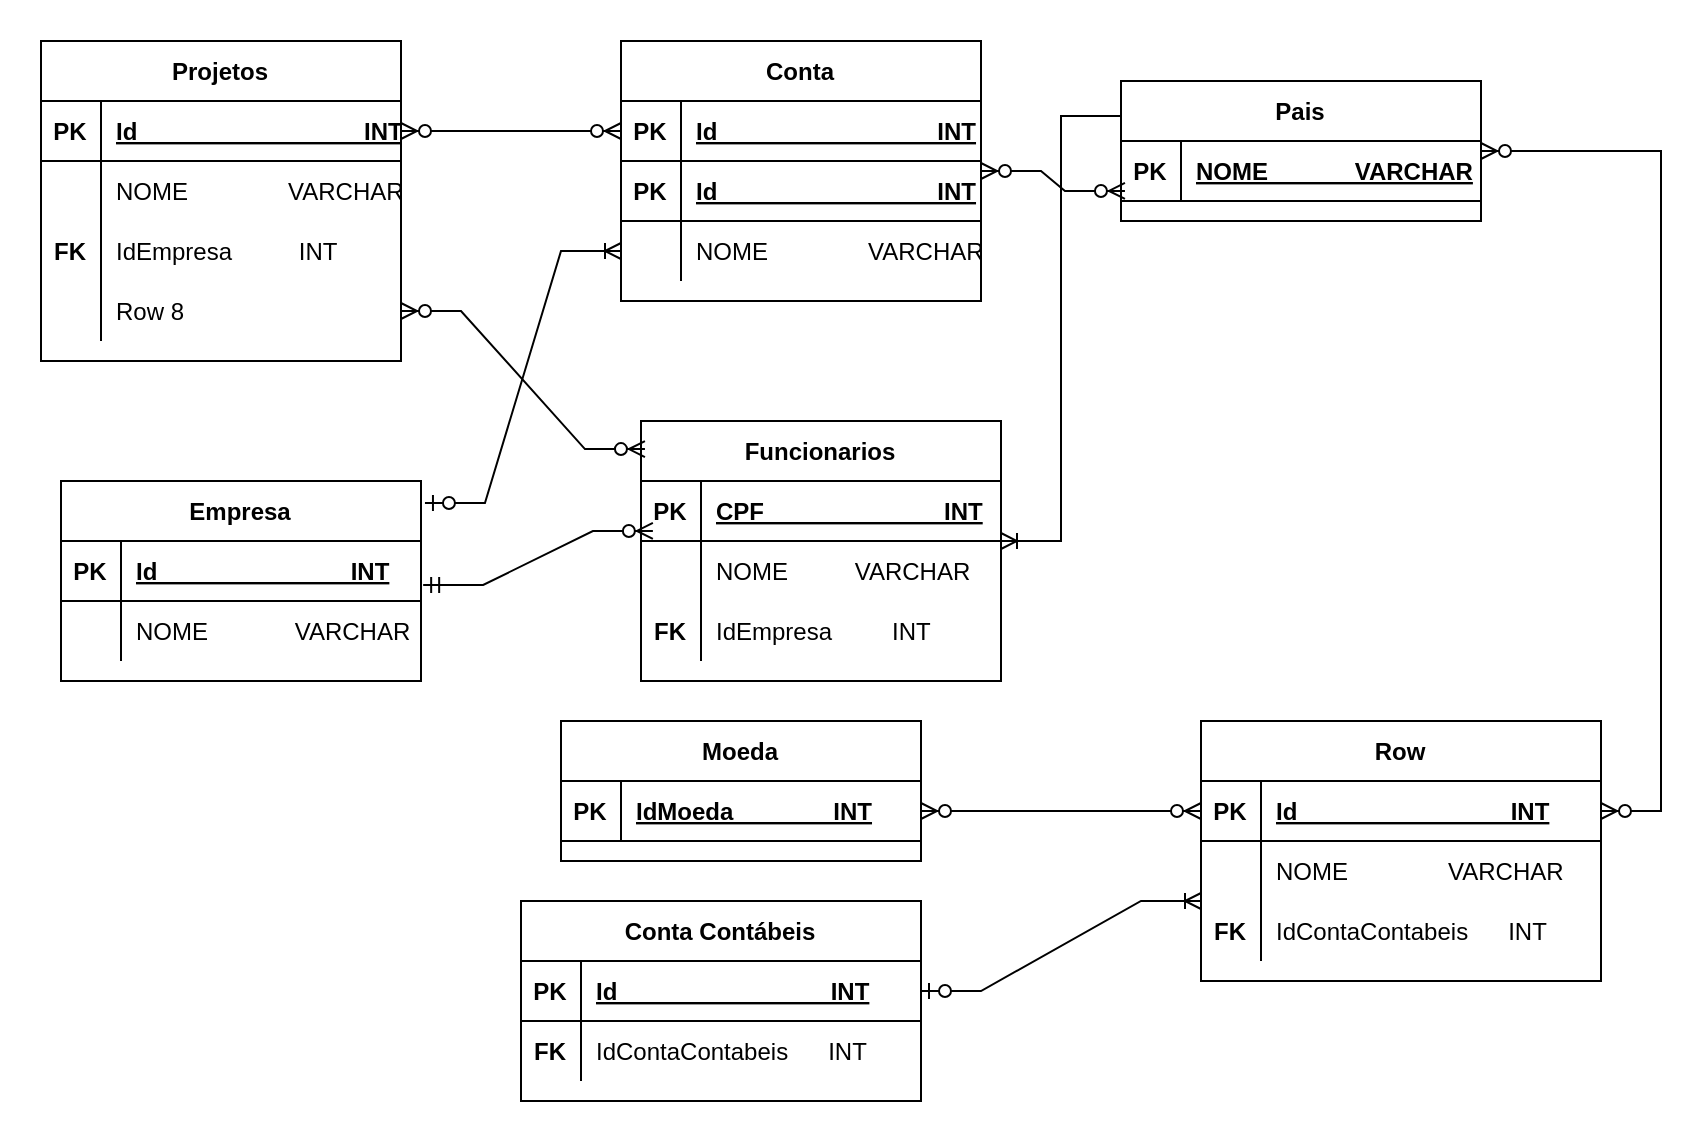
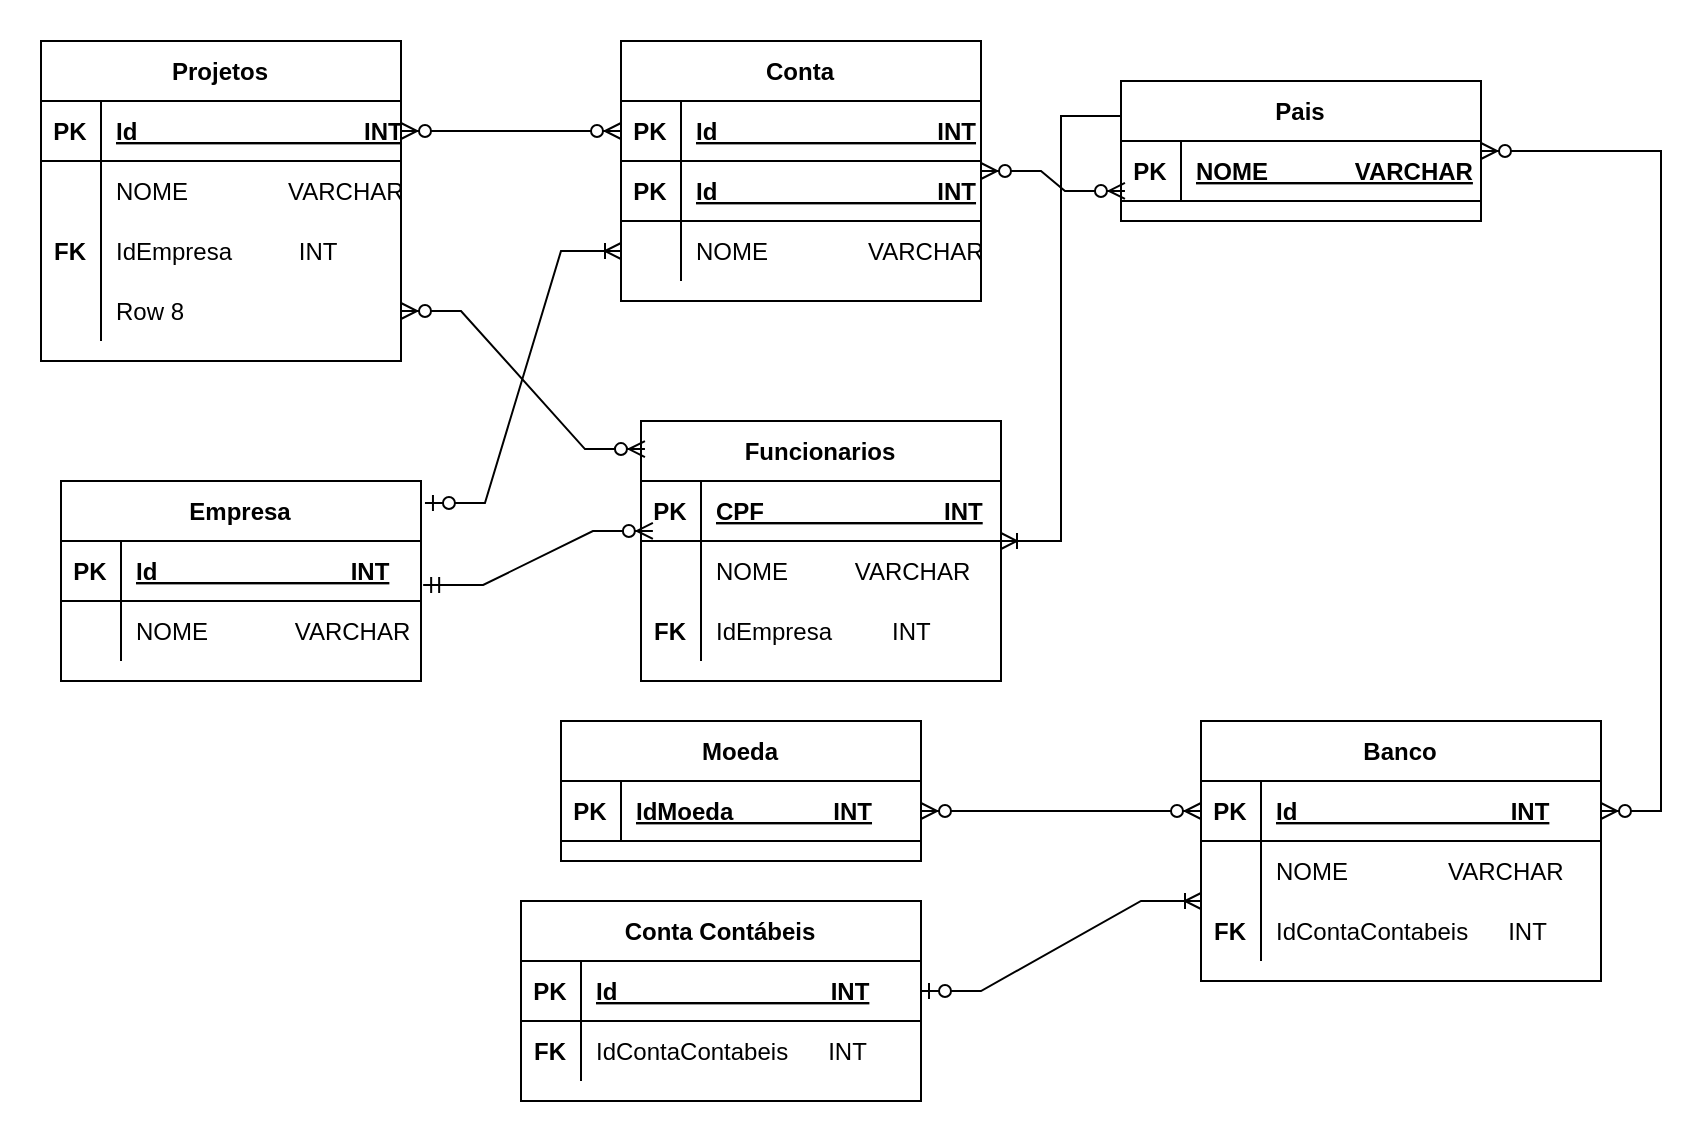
node "Row": label "Row" -> "Banco"
